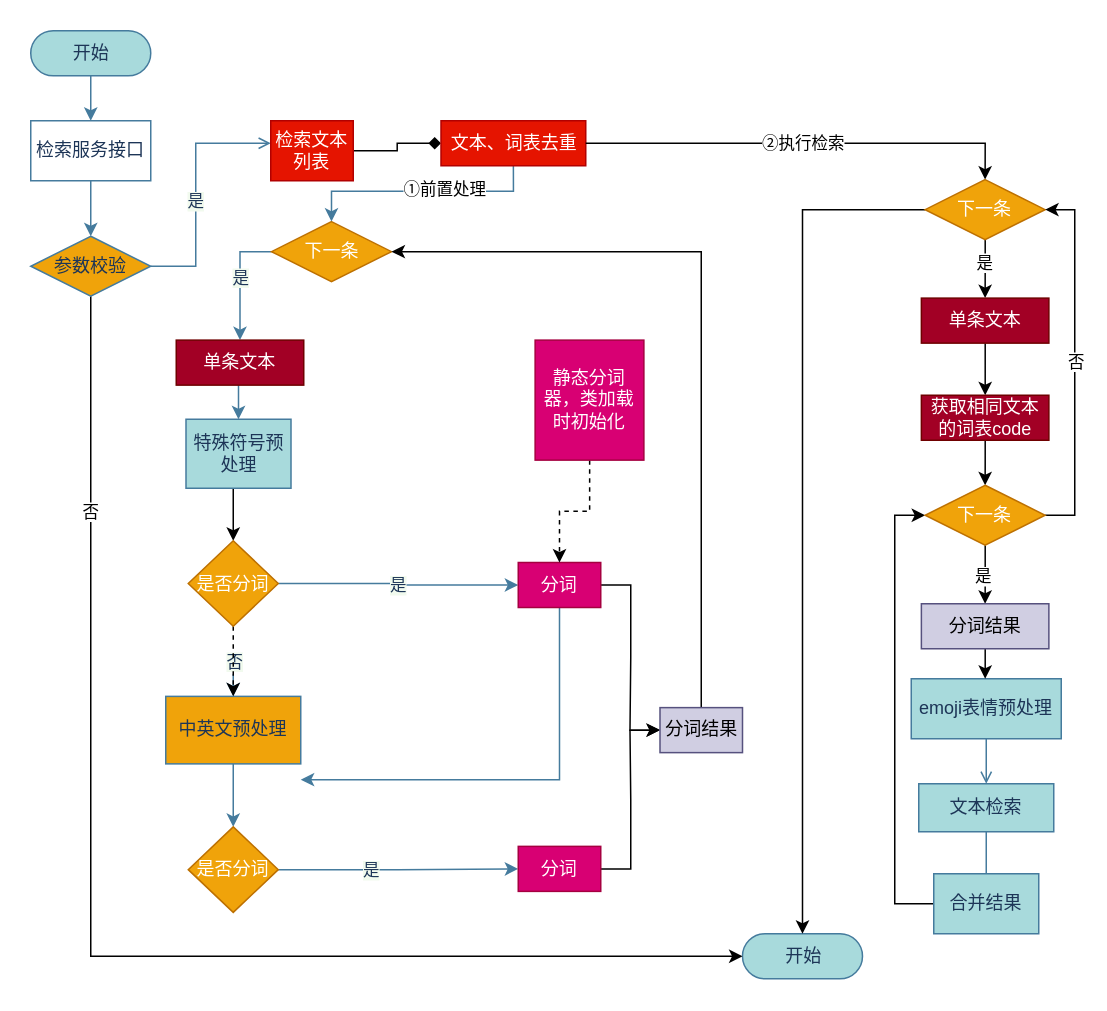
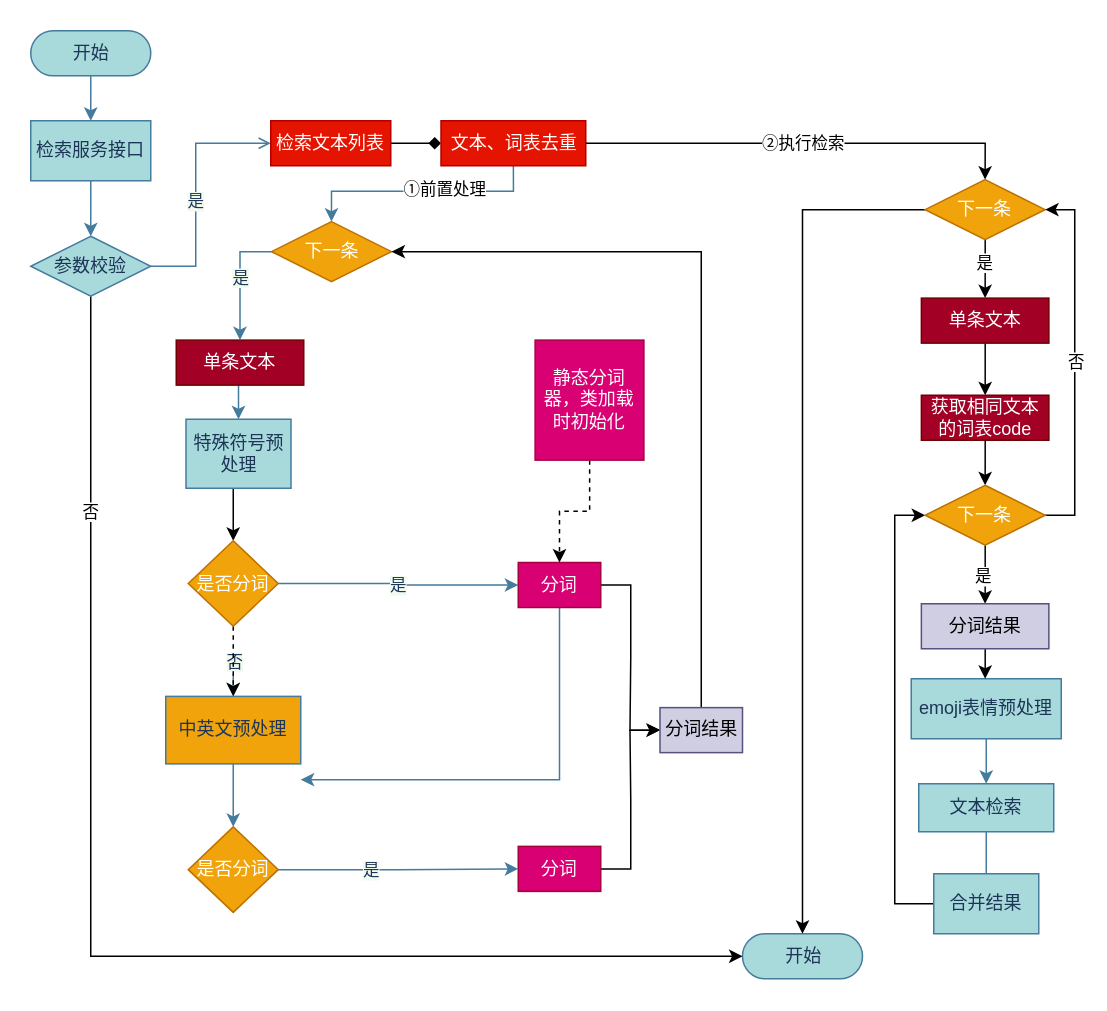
node "检索服务接口": fillcolor #ffffff -> #a8dadc
node "检索文本列表": size 83x60 -> 120x45
node "参数校验": fillcolor #f0a30a -> #a8dadc
edge "emoji表情预处理" -> "文本检索": arrowhead open -> classic
